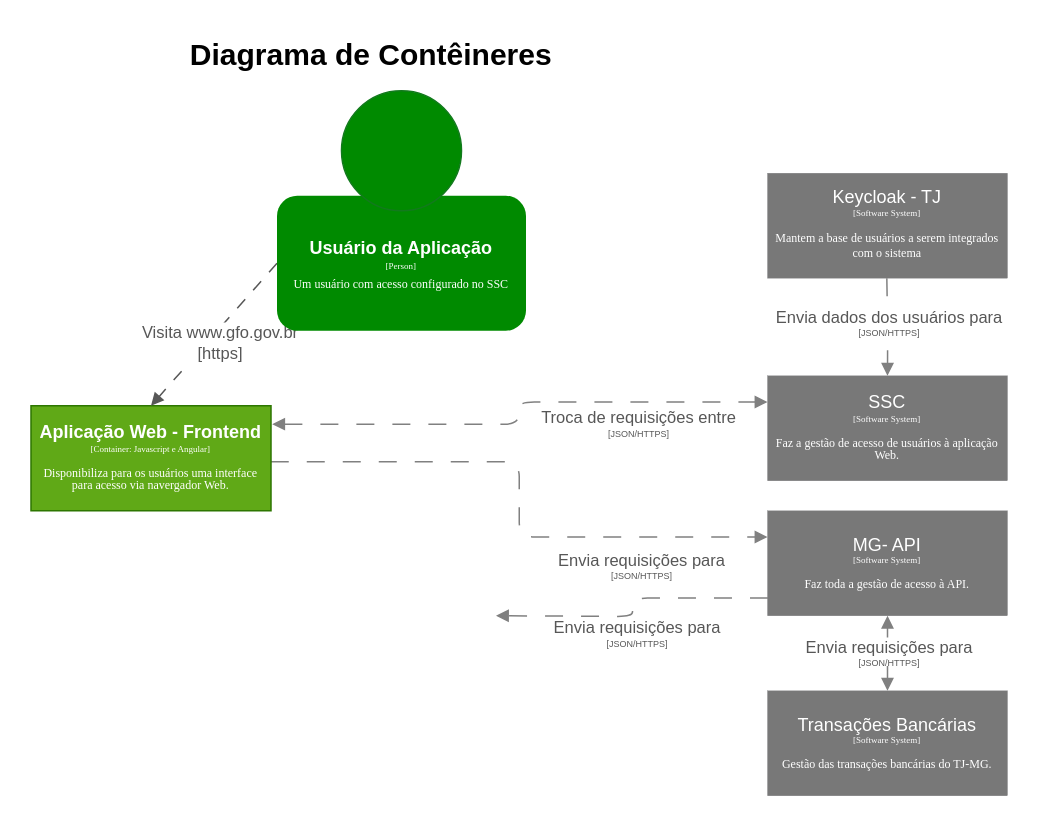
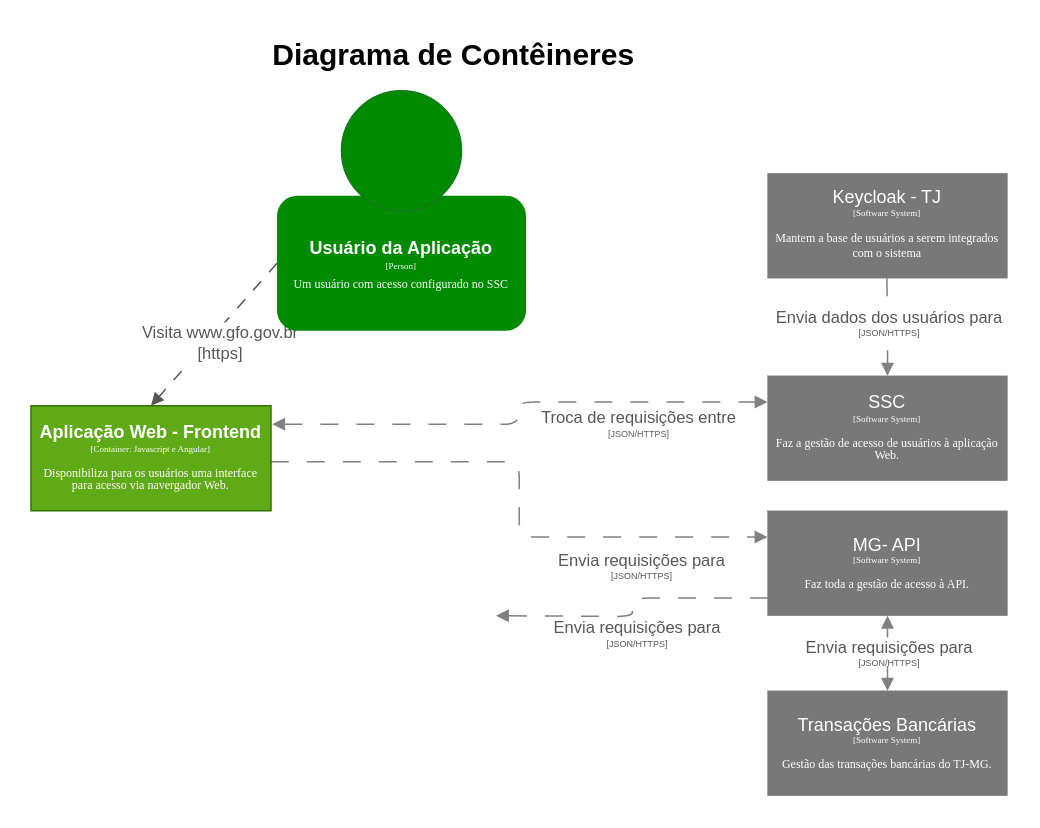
node "Diagrama de Contêineres": moved (371, 53) -> (454, 53)
